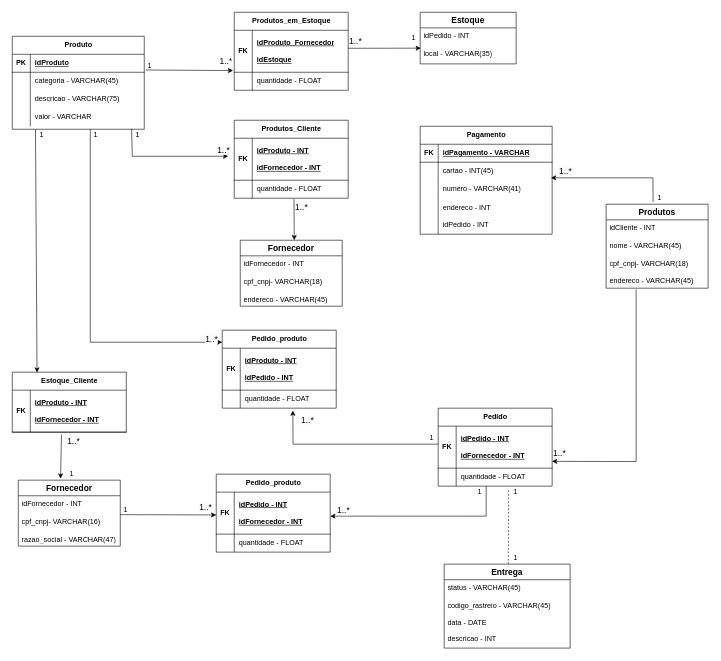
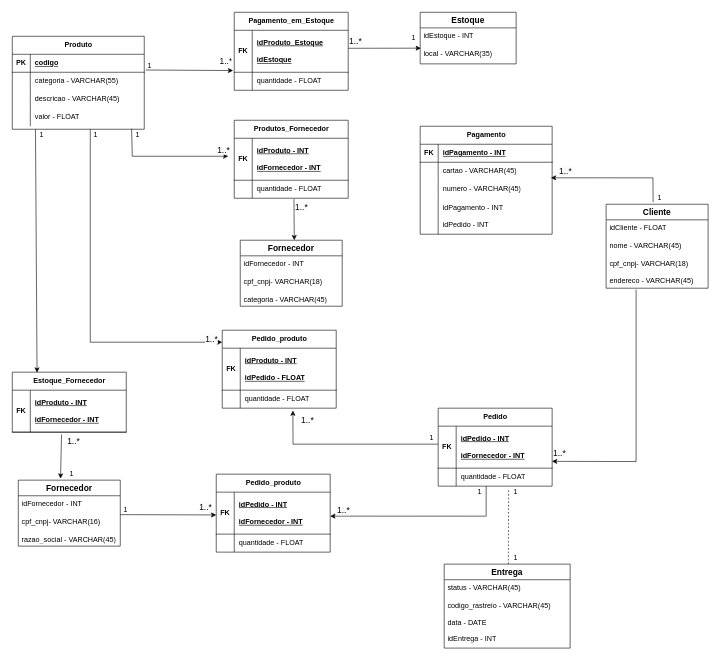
node "Produtos_em_Estoque": label "Produtos_em_Estoque" -> "Pagamento_em_Estoque"
node "idPedido - INT": label "idPedido - INT" -> "idEstoque - INT"
node "idProduto_Fornecedor idEstoque": label "idProduto_Fornecedor idEstoque" -> "idProduto_Estoque idEstoque"
node "idProduto": label "idProduto" -> "codigo"
node "categoria - VARCHAR(45)": label "categoria - VARCHAR(45)" -> "categoria - VARCHAR(55)"
node "descricao - VARCHAR(75)": label "descricao - VARCHAR(75)" -> "descricao - VARCHAR(45)"
node "valor - VARCHAR": label "valor - VARCHAR" -> "valor - FLOAT"
node "Produtos_Cliente": label "Produtos_Cliente" -> "Produtos_Fornecedor"
node "idPagamento - VARCHAR": label "idPagamento - VARCHAR" -> "idPagamento - INT"
node "cartao - INT(45)": label "cartao - INT(45)" -> "cartao - VARCHAR(45)"
node "numero - VARCHAR(41)": label "numero - VARCHAR(41)" -> "numero - VARCHAR(45)"
node "Produtos": label "Produtos" -> "Cliente"
node "endereco - INT idPedido - INT": label "endereco - INT idPedido - INT" -> "idPagamento - INT idPedido - INT"
node "idCliente - INT": label "idCliente - INT" -> "idCliente - FLOAT"
node "cpf_cnpj- VARCHAR(18) endereco - VARCHAR(45)": label "cpf_cnpj- VARCHAR(18) endereco - VARCHAR(45)" -> "cpf_cnpj- VARCHAR(18) categoria - VARCHAR(45)"
node "idProduto - INT idPedido - INT": label "idProduto - INT idPedido - INT" -> "idProduto - INT idPedido - FLOAT"
node "Estoque_Cliente": label "Estoque_Cliente" -> "Estoque_Fornecedor"
node "cpf_cnpj- VARCHAR(16) razao_social - VARCHAR(47)": label "cpf_cnpj- VARCHAR(16) razao_social - VARCHAR(47)" -> "cpf_cnpj- VARCHAR(16) razao_social - VARCHAR(45)"
node "descricao - INT": label "descricao - INT" -> "idEntrega - INT"
